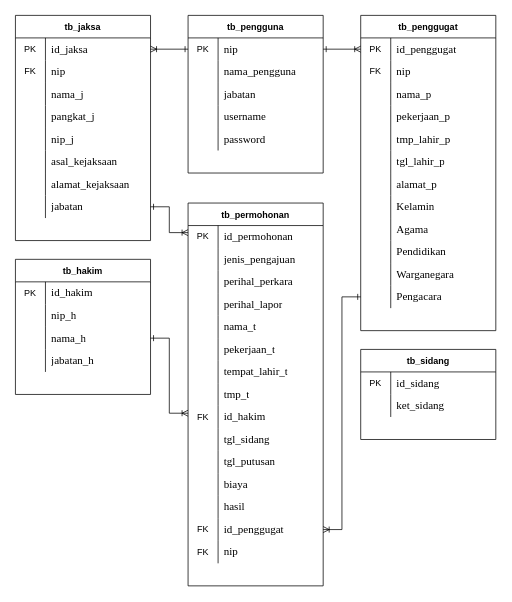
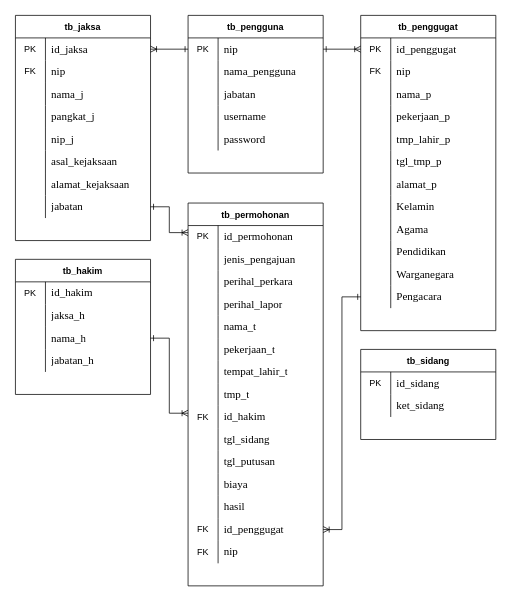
node "tgl_lahir_p": label "tgl_lahir_p" -> "tgl_tmp_p"
node "nip_h": label "nip_h" -> "jaksa_h"
